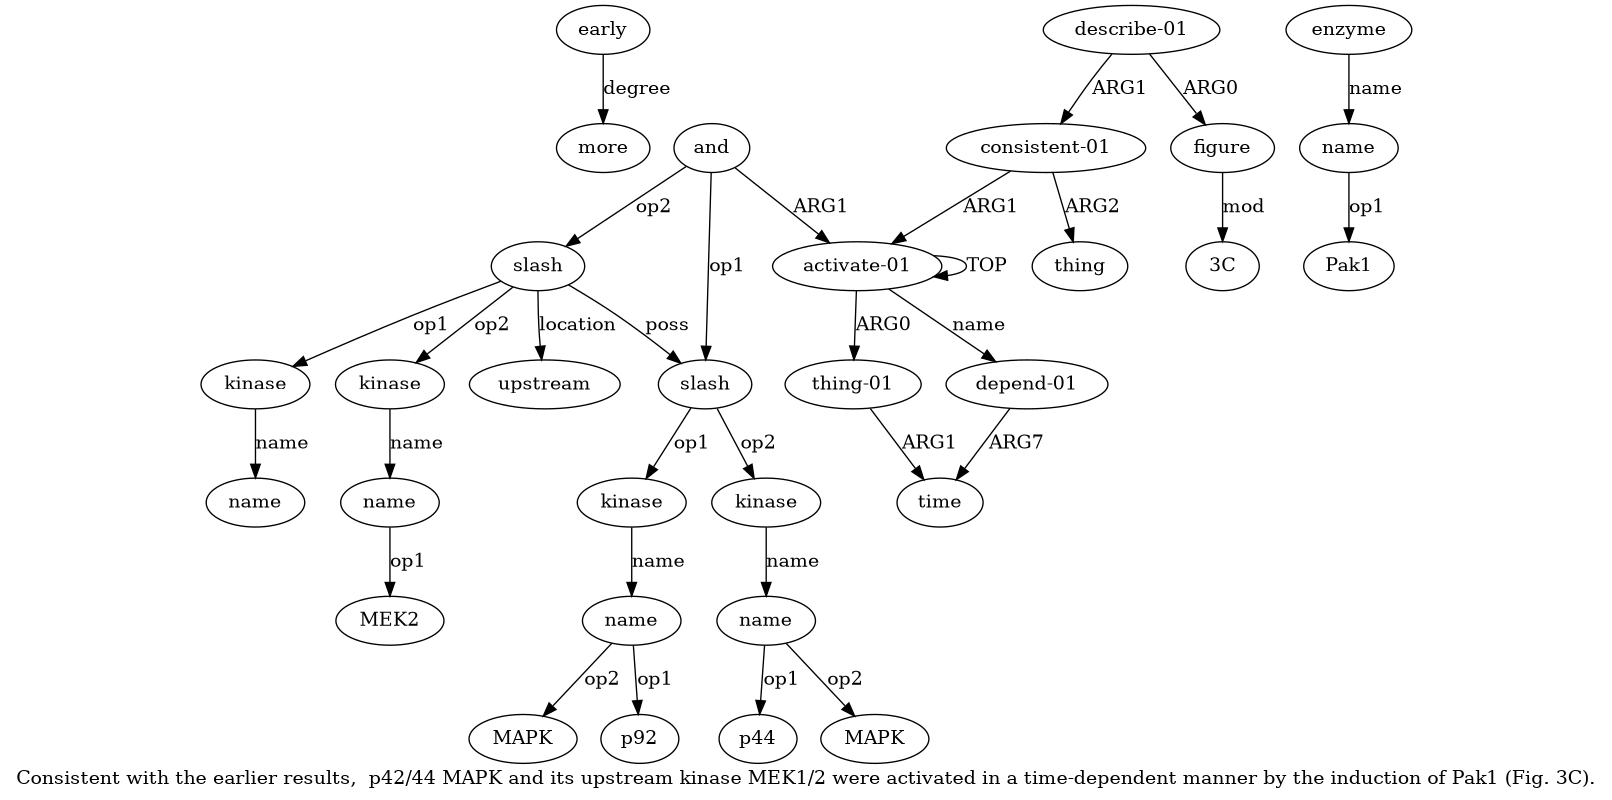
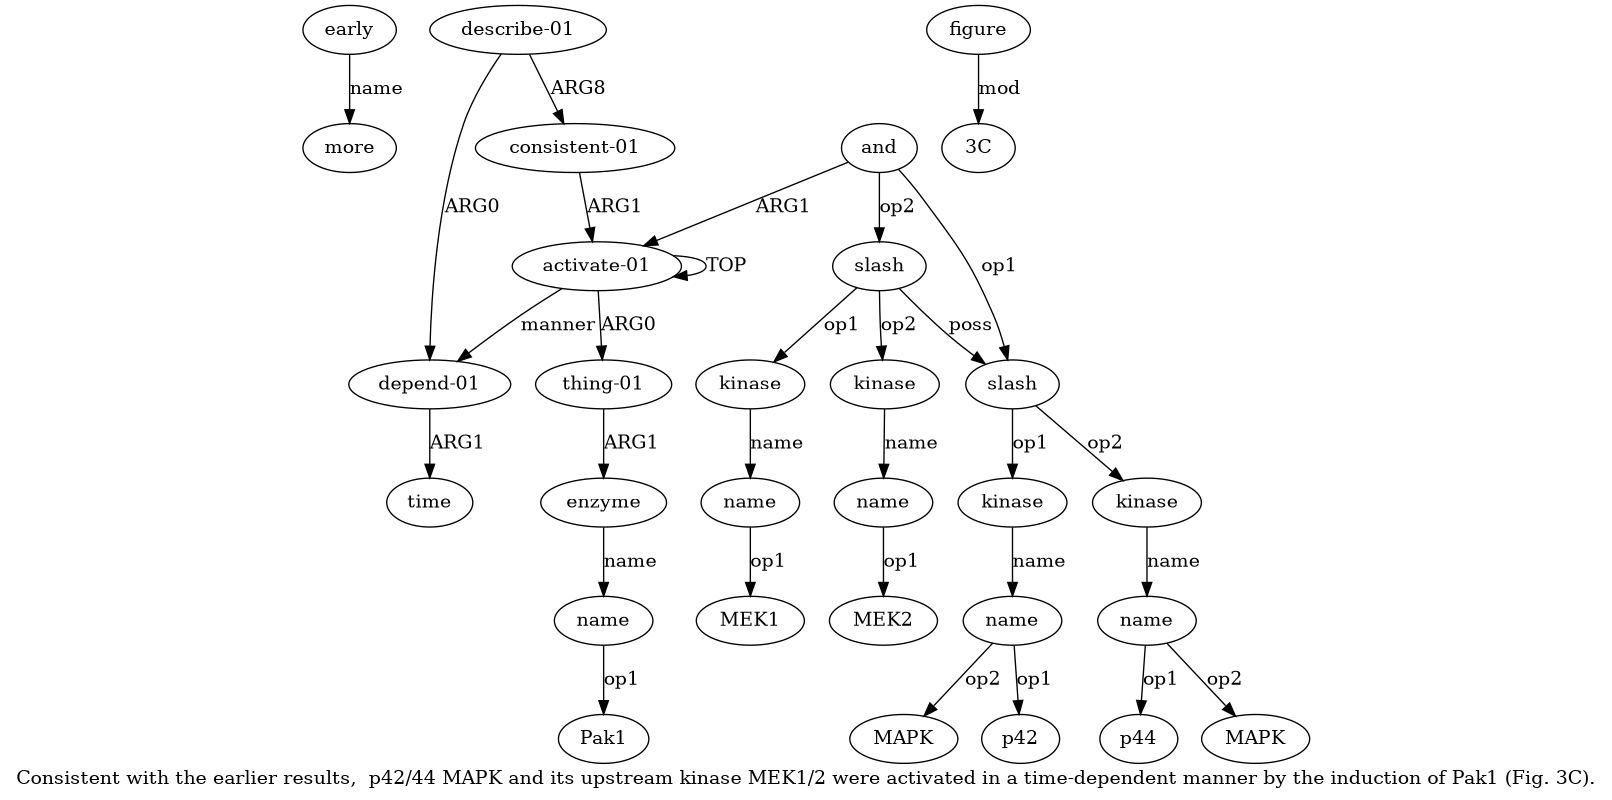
edge "describe-01" -> "figure": now "describe-01" -> "depend-01"
edge "early" -> "more": label "degree" -> "name"
edge "describe-01" -> "consistent-01": label "ARG1" -> "ARG8"
node "thing": removed
edge "activate-01" -> "depend-01": label "name" -> "manner"
node "upstream": removed
edge "thing-01" -> "time": now "thing-01" -> "enzyme"
edge "depend-01" -> "time": label "ARG7" -> "ARG1"
node "MEK1": added
node "p92": label "p92" -> "p42"
